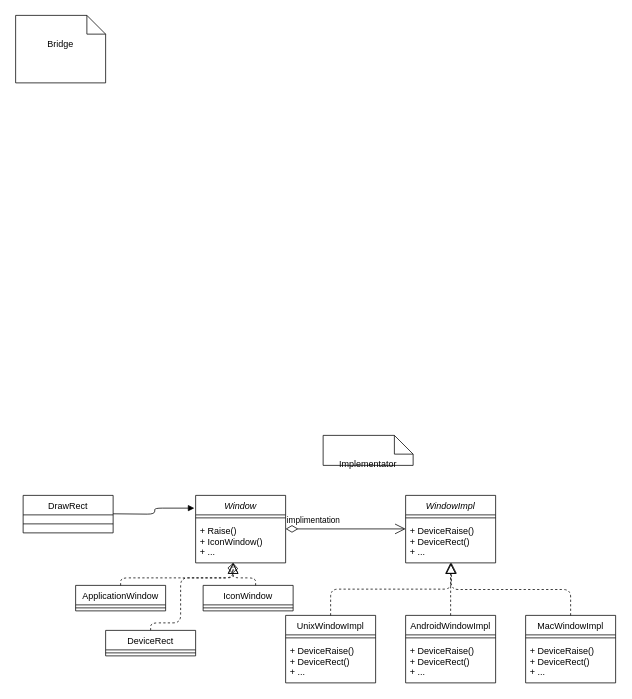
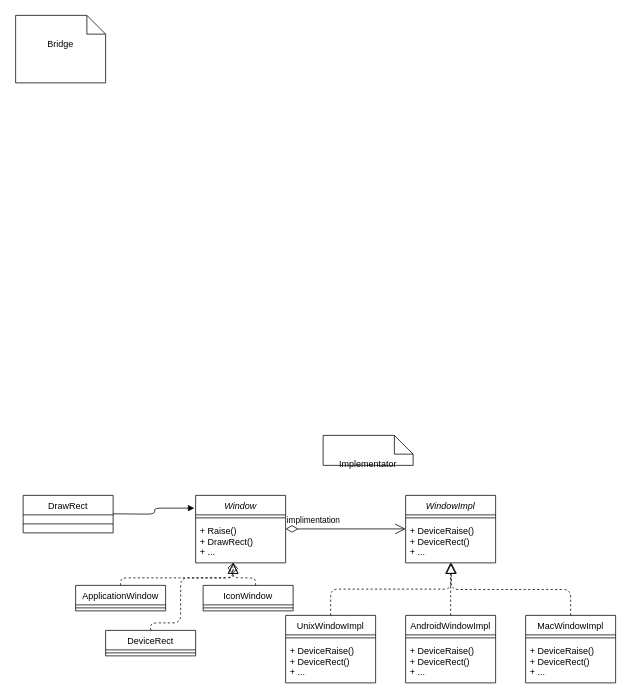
node "+ Raise() + IconWindow() + ...": label "+ Raise() + IconWindow() + ..." -> "+ Raise() + DrawRect() + ..."
